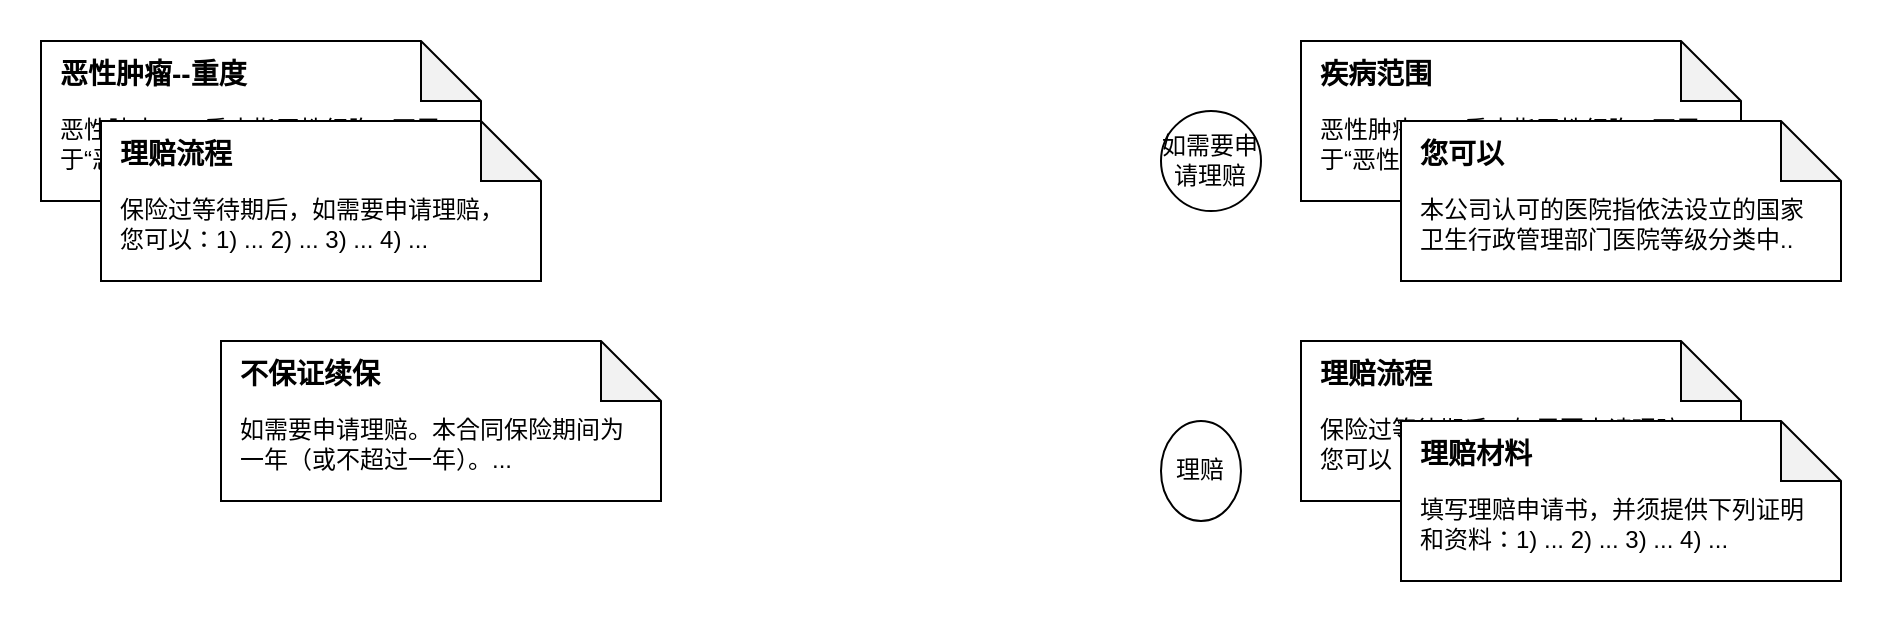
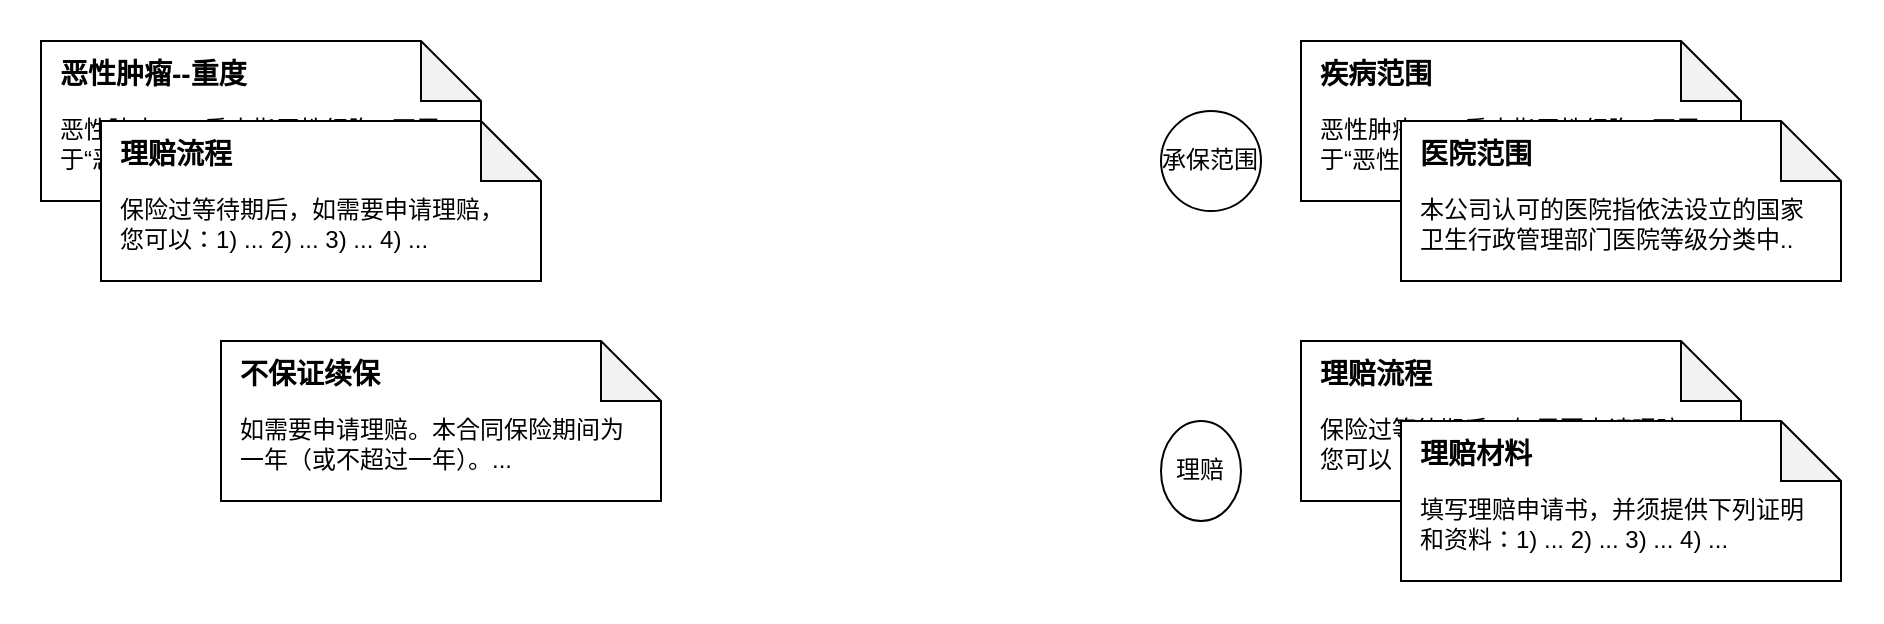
node "如需要申请理赔": label "如需要申请理赔" -> "承保范围"
node "您可以本公司认可的医院指依法设立的国家卫生行政管理部⻔医院等级分类中..": label "您可以本公司认可的医院指依法设立的国家卫生行政管理部⻔医院等级分类中.." -> "医院范围本公司认可的医院指依法设立的国家卫生行政管理部⻔医院等级分类中.."
